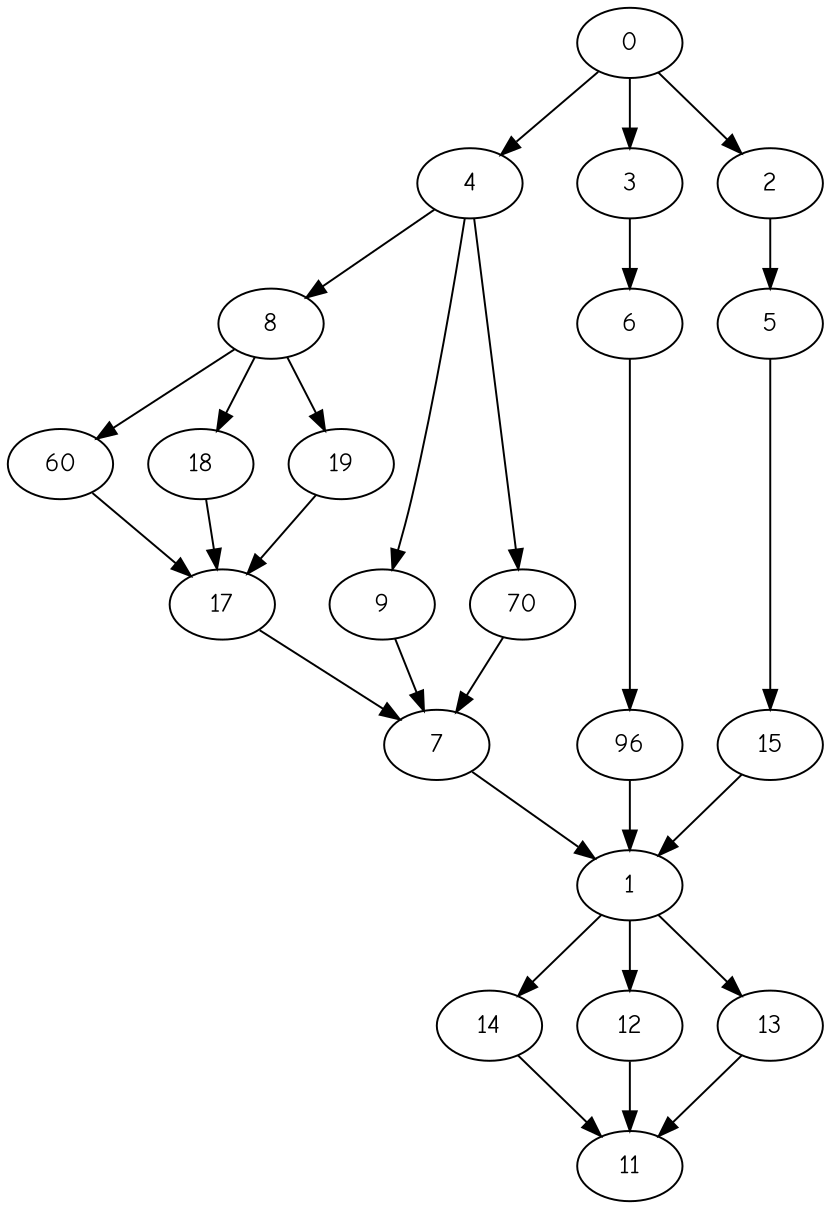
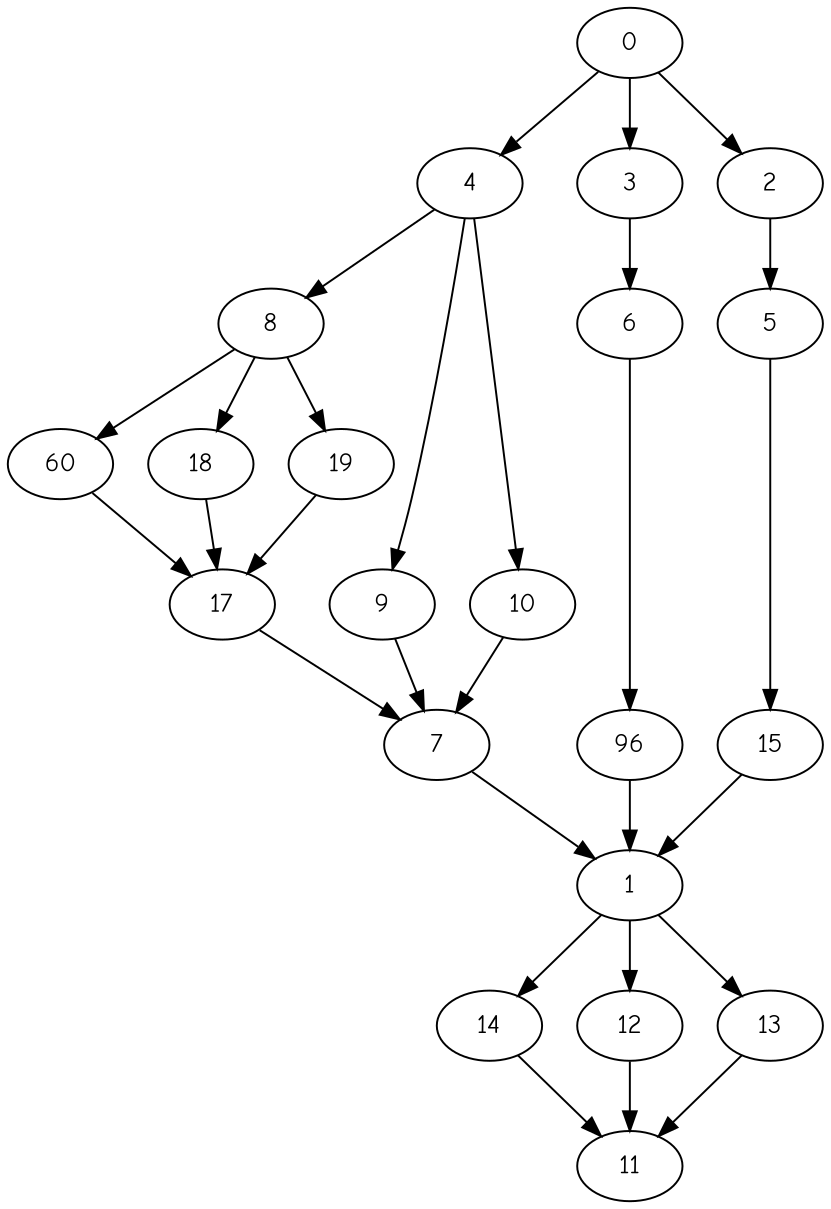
node "70": label "70" -> "10"
